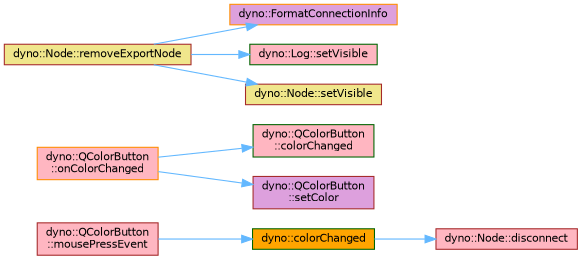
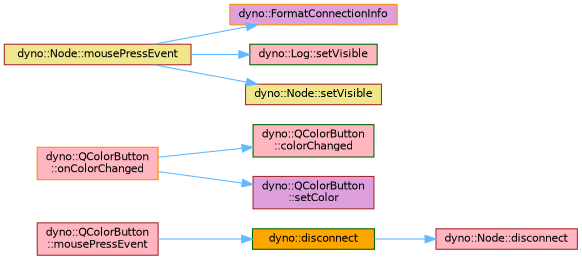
node "dyno::Node::removeExportNode": label "dyno::Node::removeExportNode" -> "dyno::Node::mousePressEvent"
node "dyno::colorChanged": label "dyno::colorChanged" -> "dyno::disconnect"
